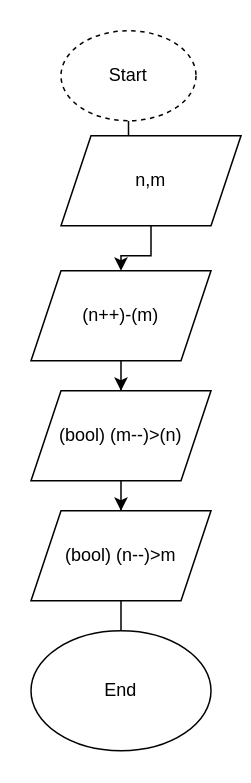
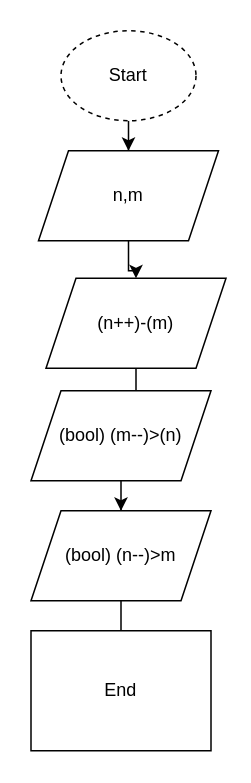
node "n,m": moved (151, 181) -> (128, 196)
node "(n++)-(m)": moved (121, 316) -> (136, 323)
node "End": shape ellipse -> rectangle
